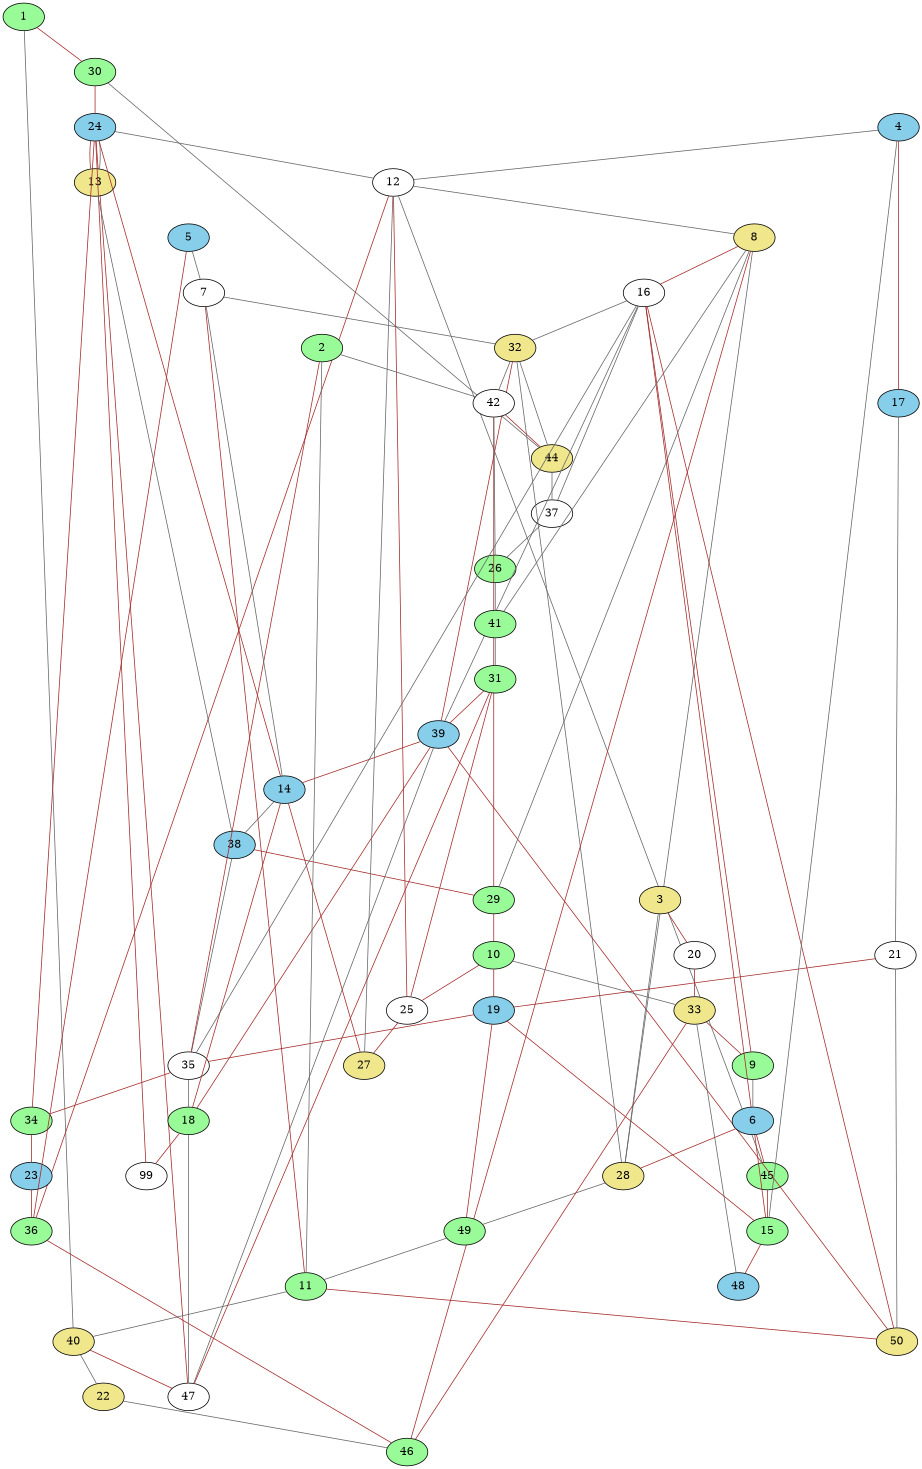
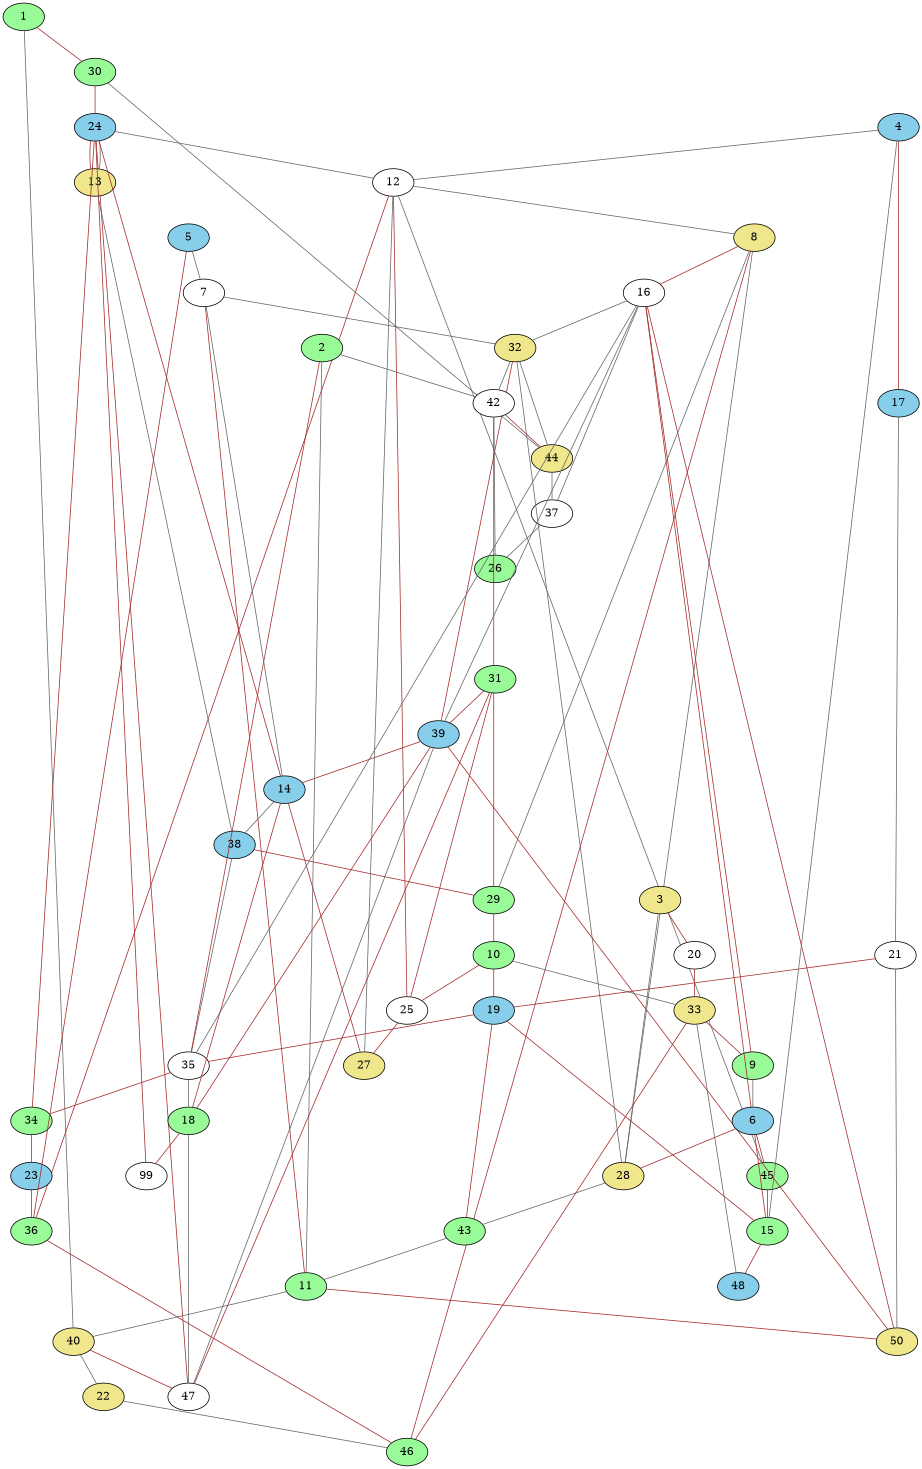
node "41": removed
node "49": label "49" -> "43"
